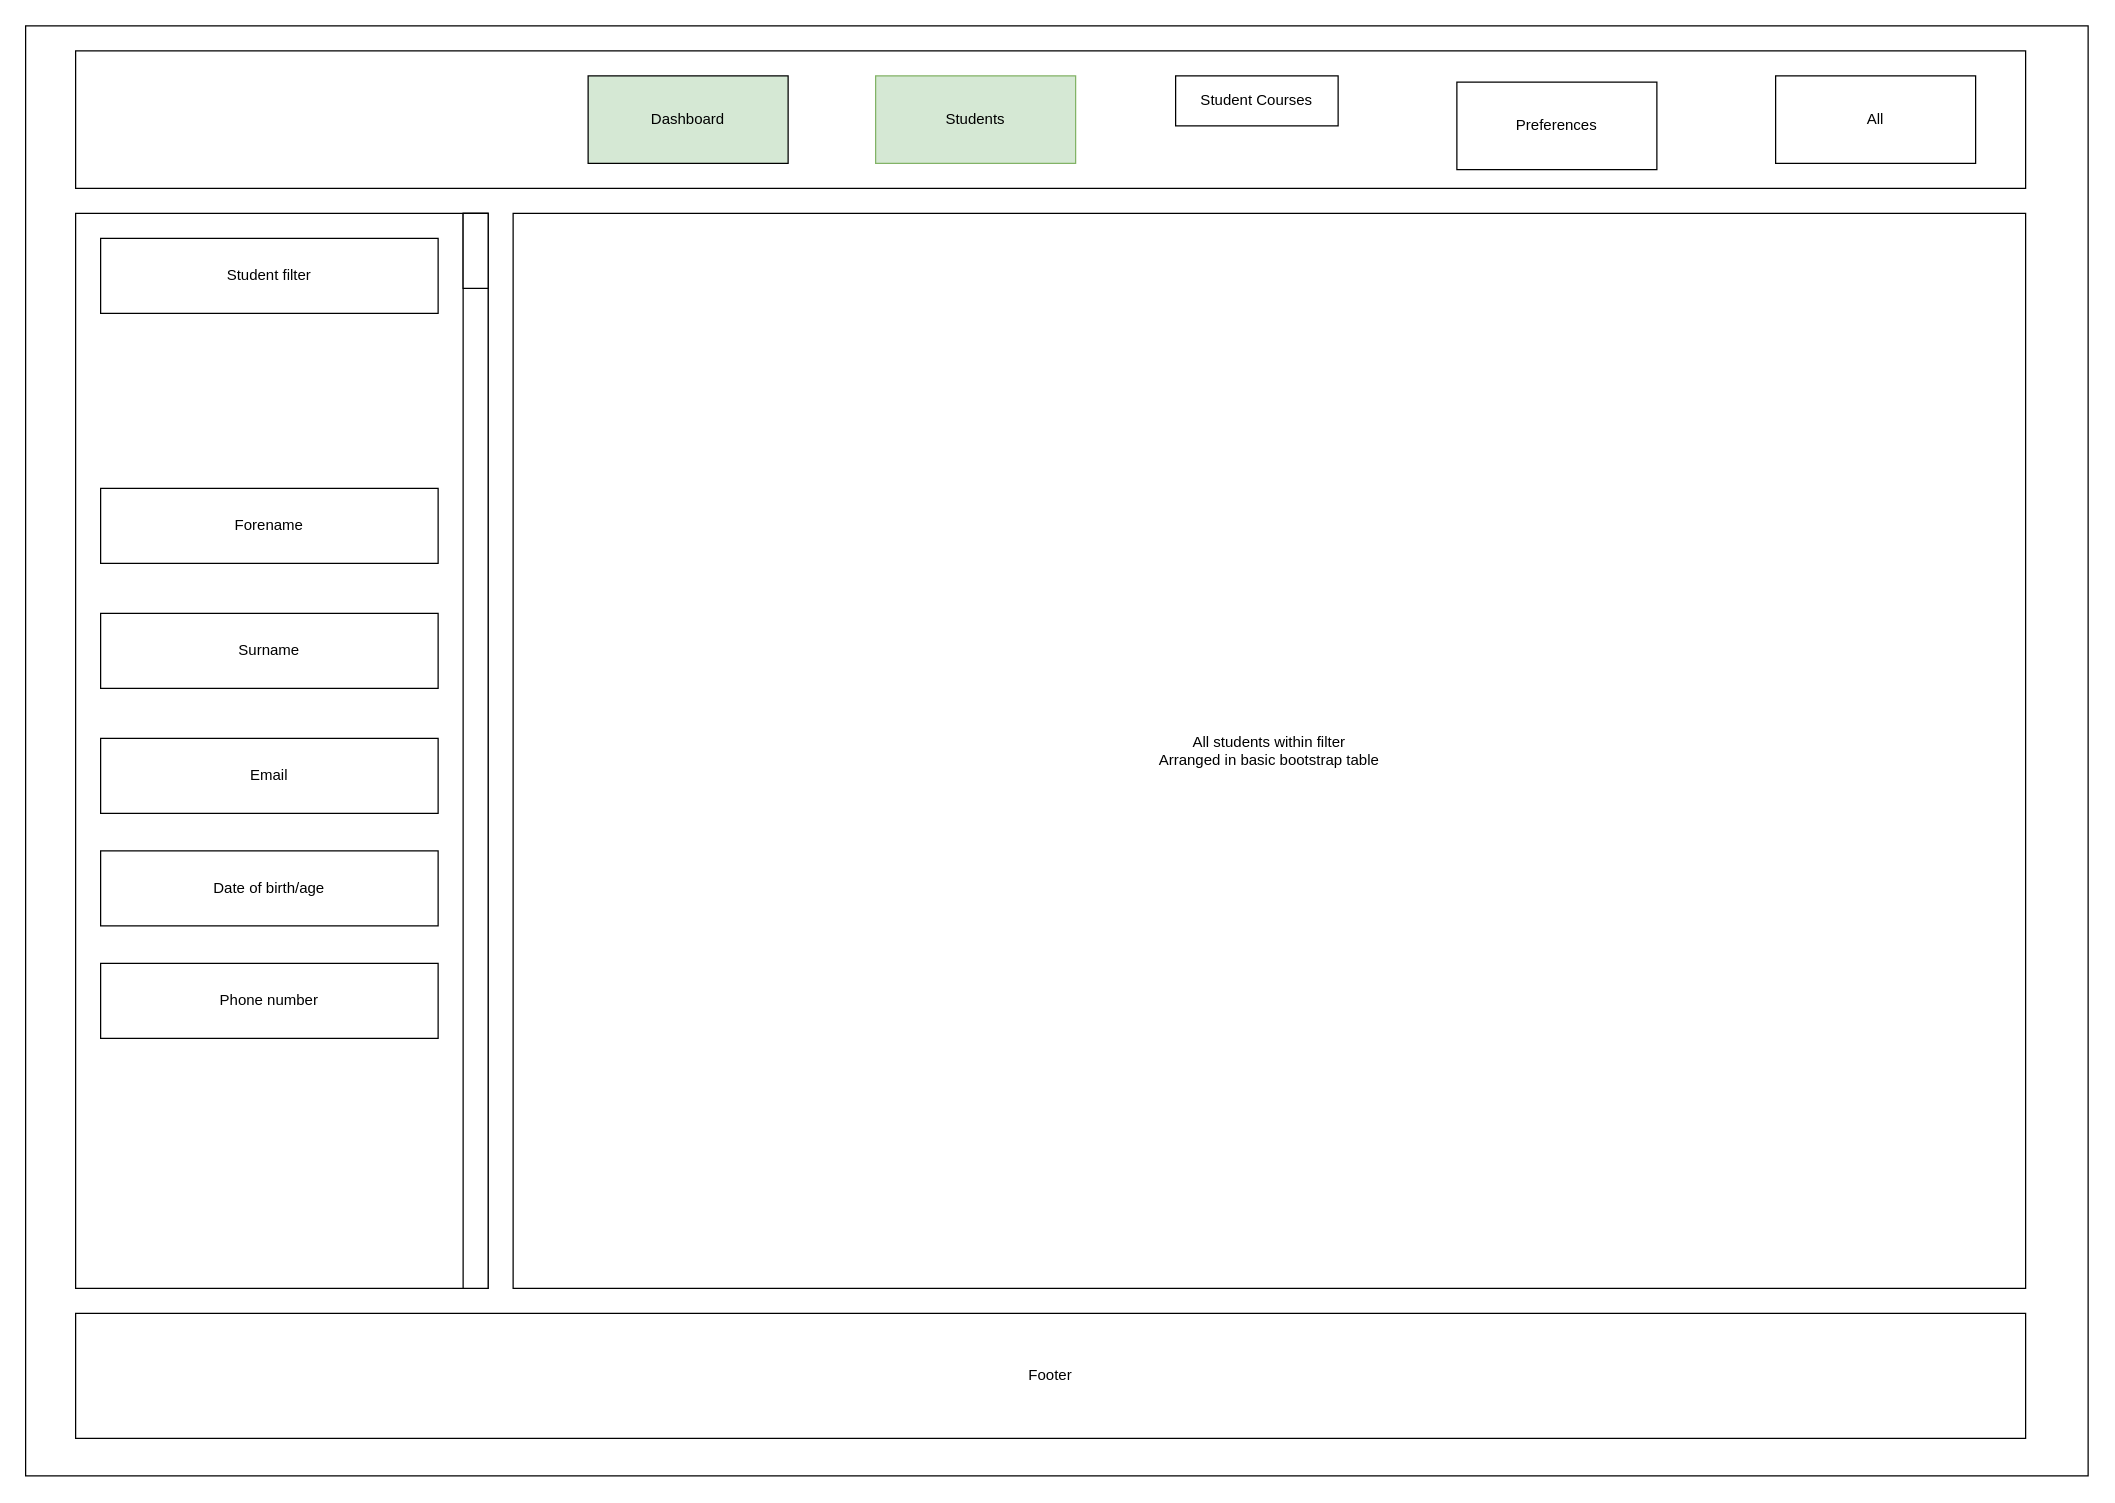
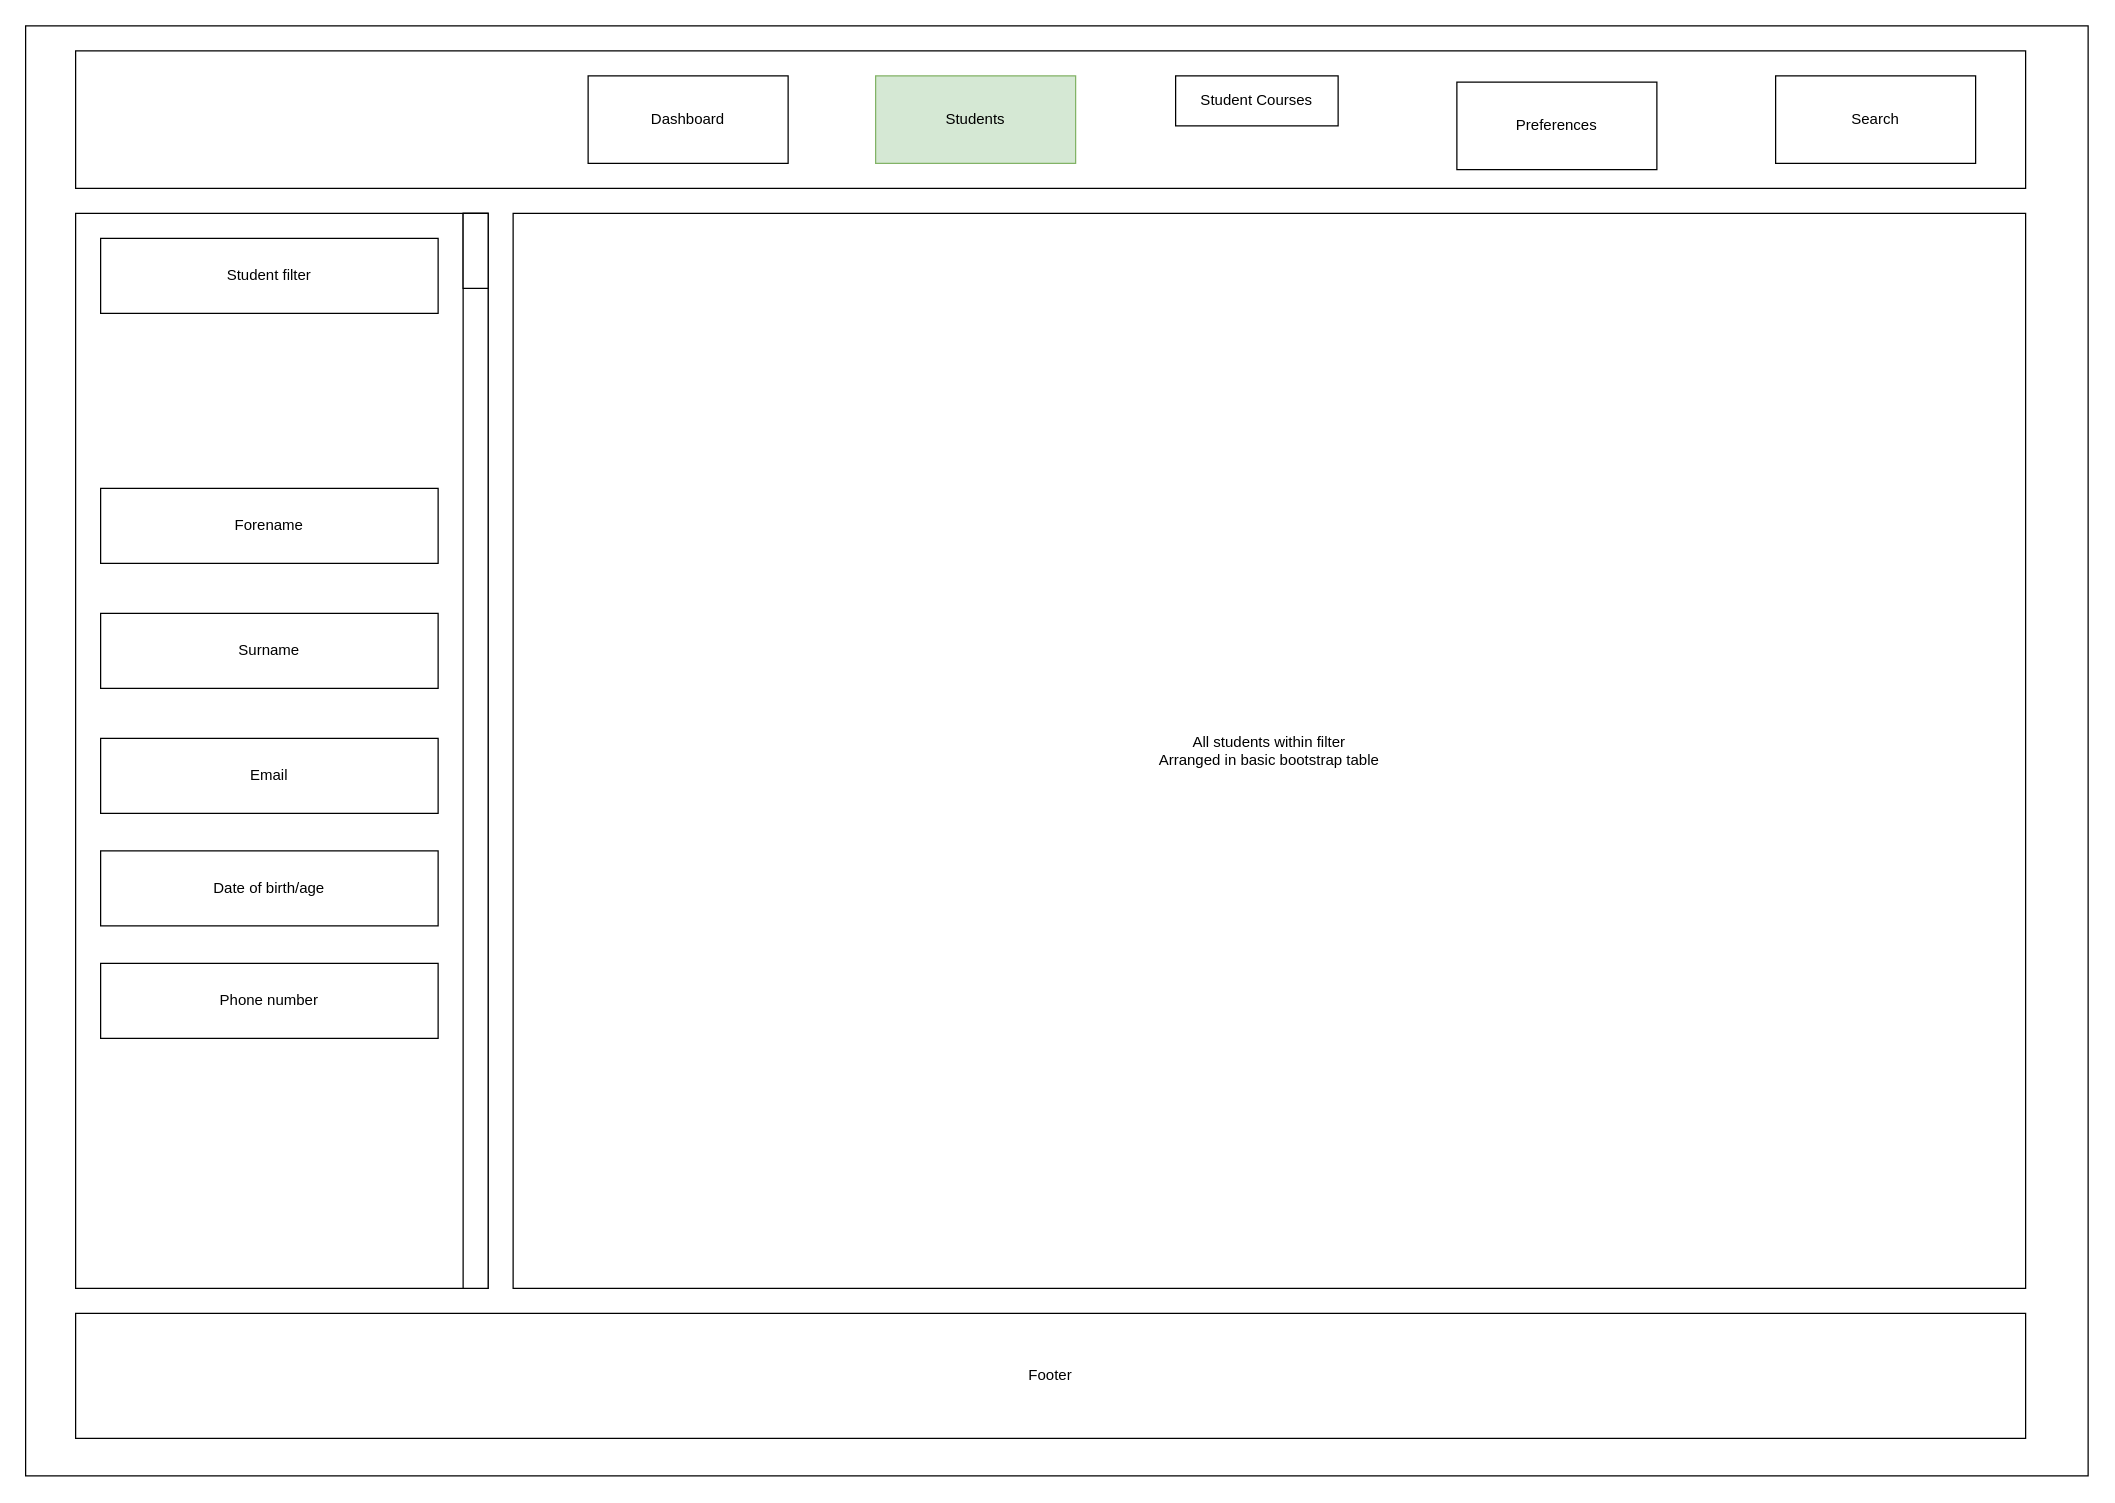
node "Dashboard": fillcolor #d5e8d4 -> #ffffff
node "All": label "All" -> "Search"
